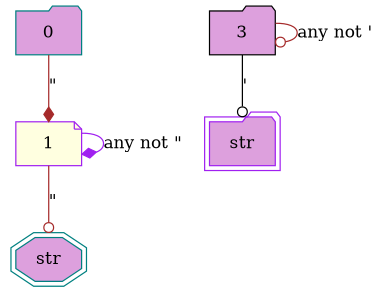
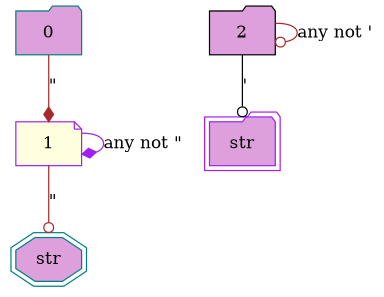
node "3": label "3" -> "2"
